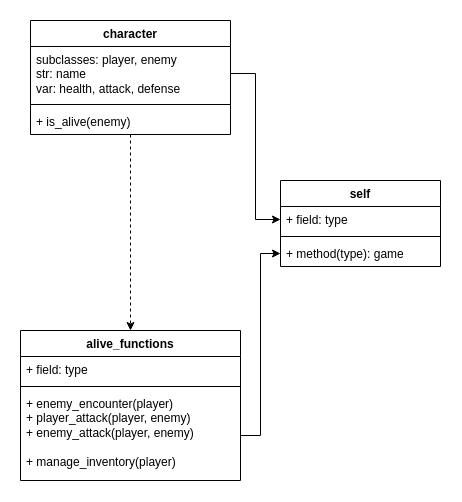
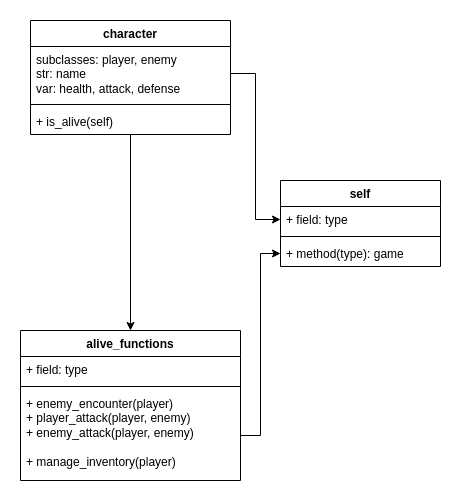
node "+ is_alive(enemy)": label "+ is_alive(enemy)" -> "+ is_alive(self)"
edge "character" -> "alive_functions": style dashed -> solid
